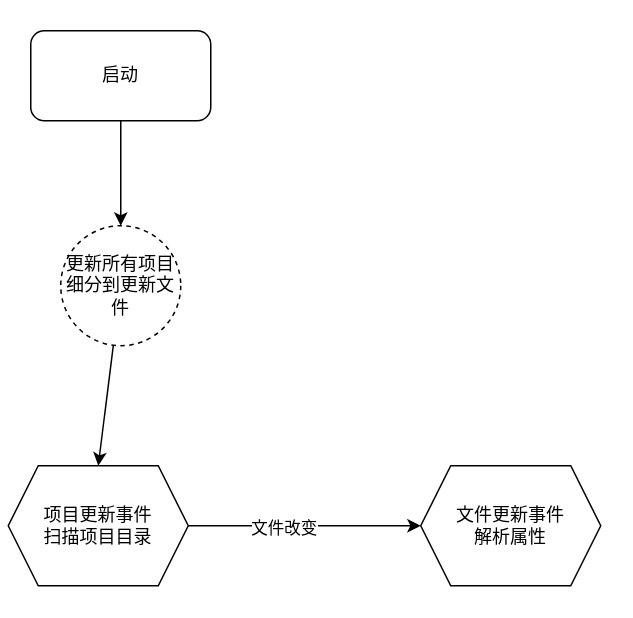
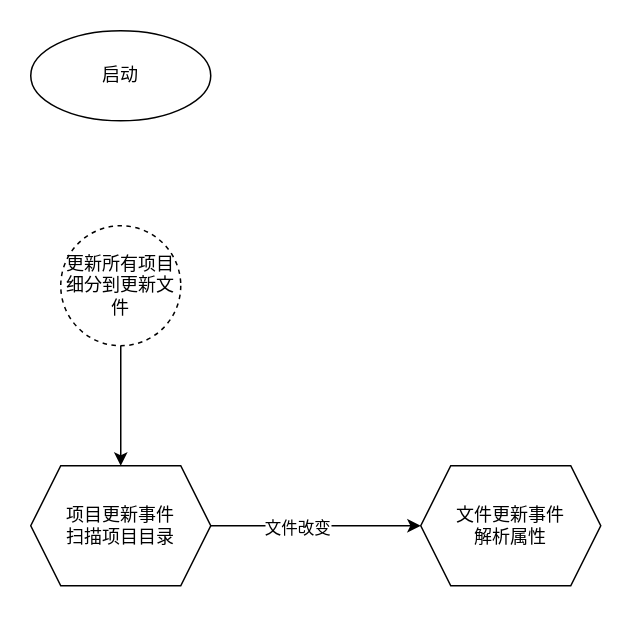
node "启动": shape rounded rectangle -> ellipse
edge "启动" -> "更新所有项目 细分到更新文件": removed
node "项目更新事件 扫描项目目录": moved (98, 526) -> (121, 526)
